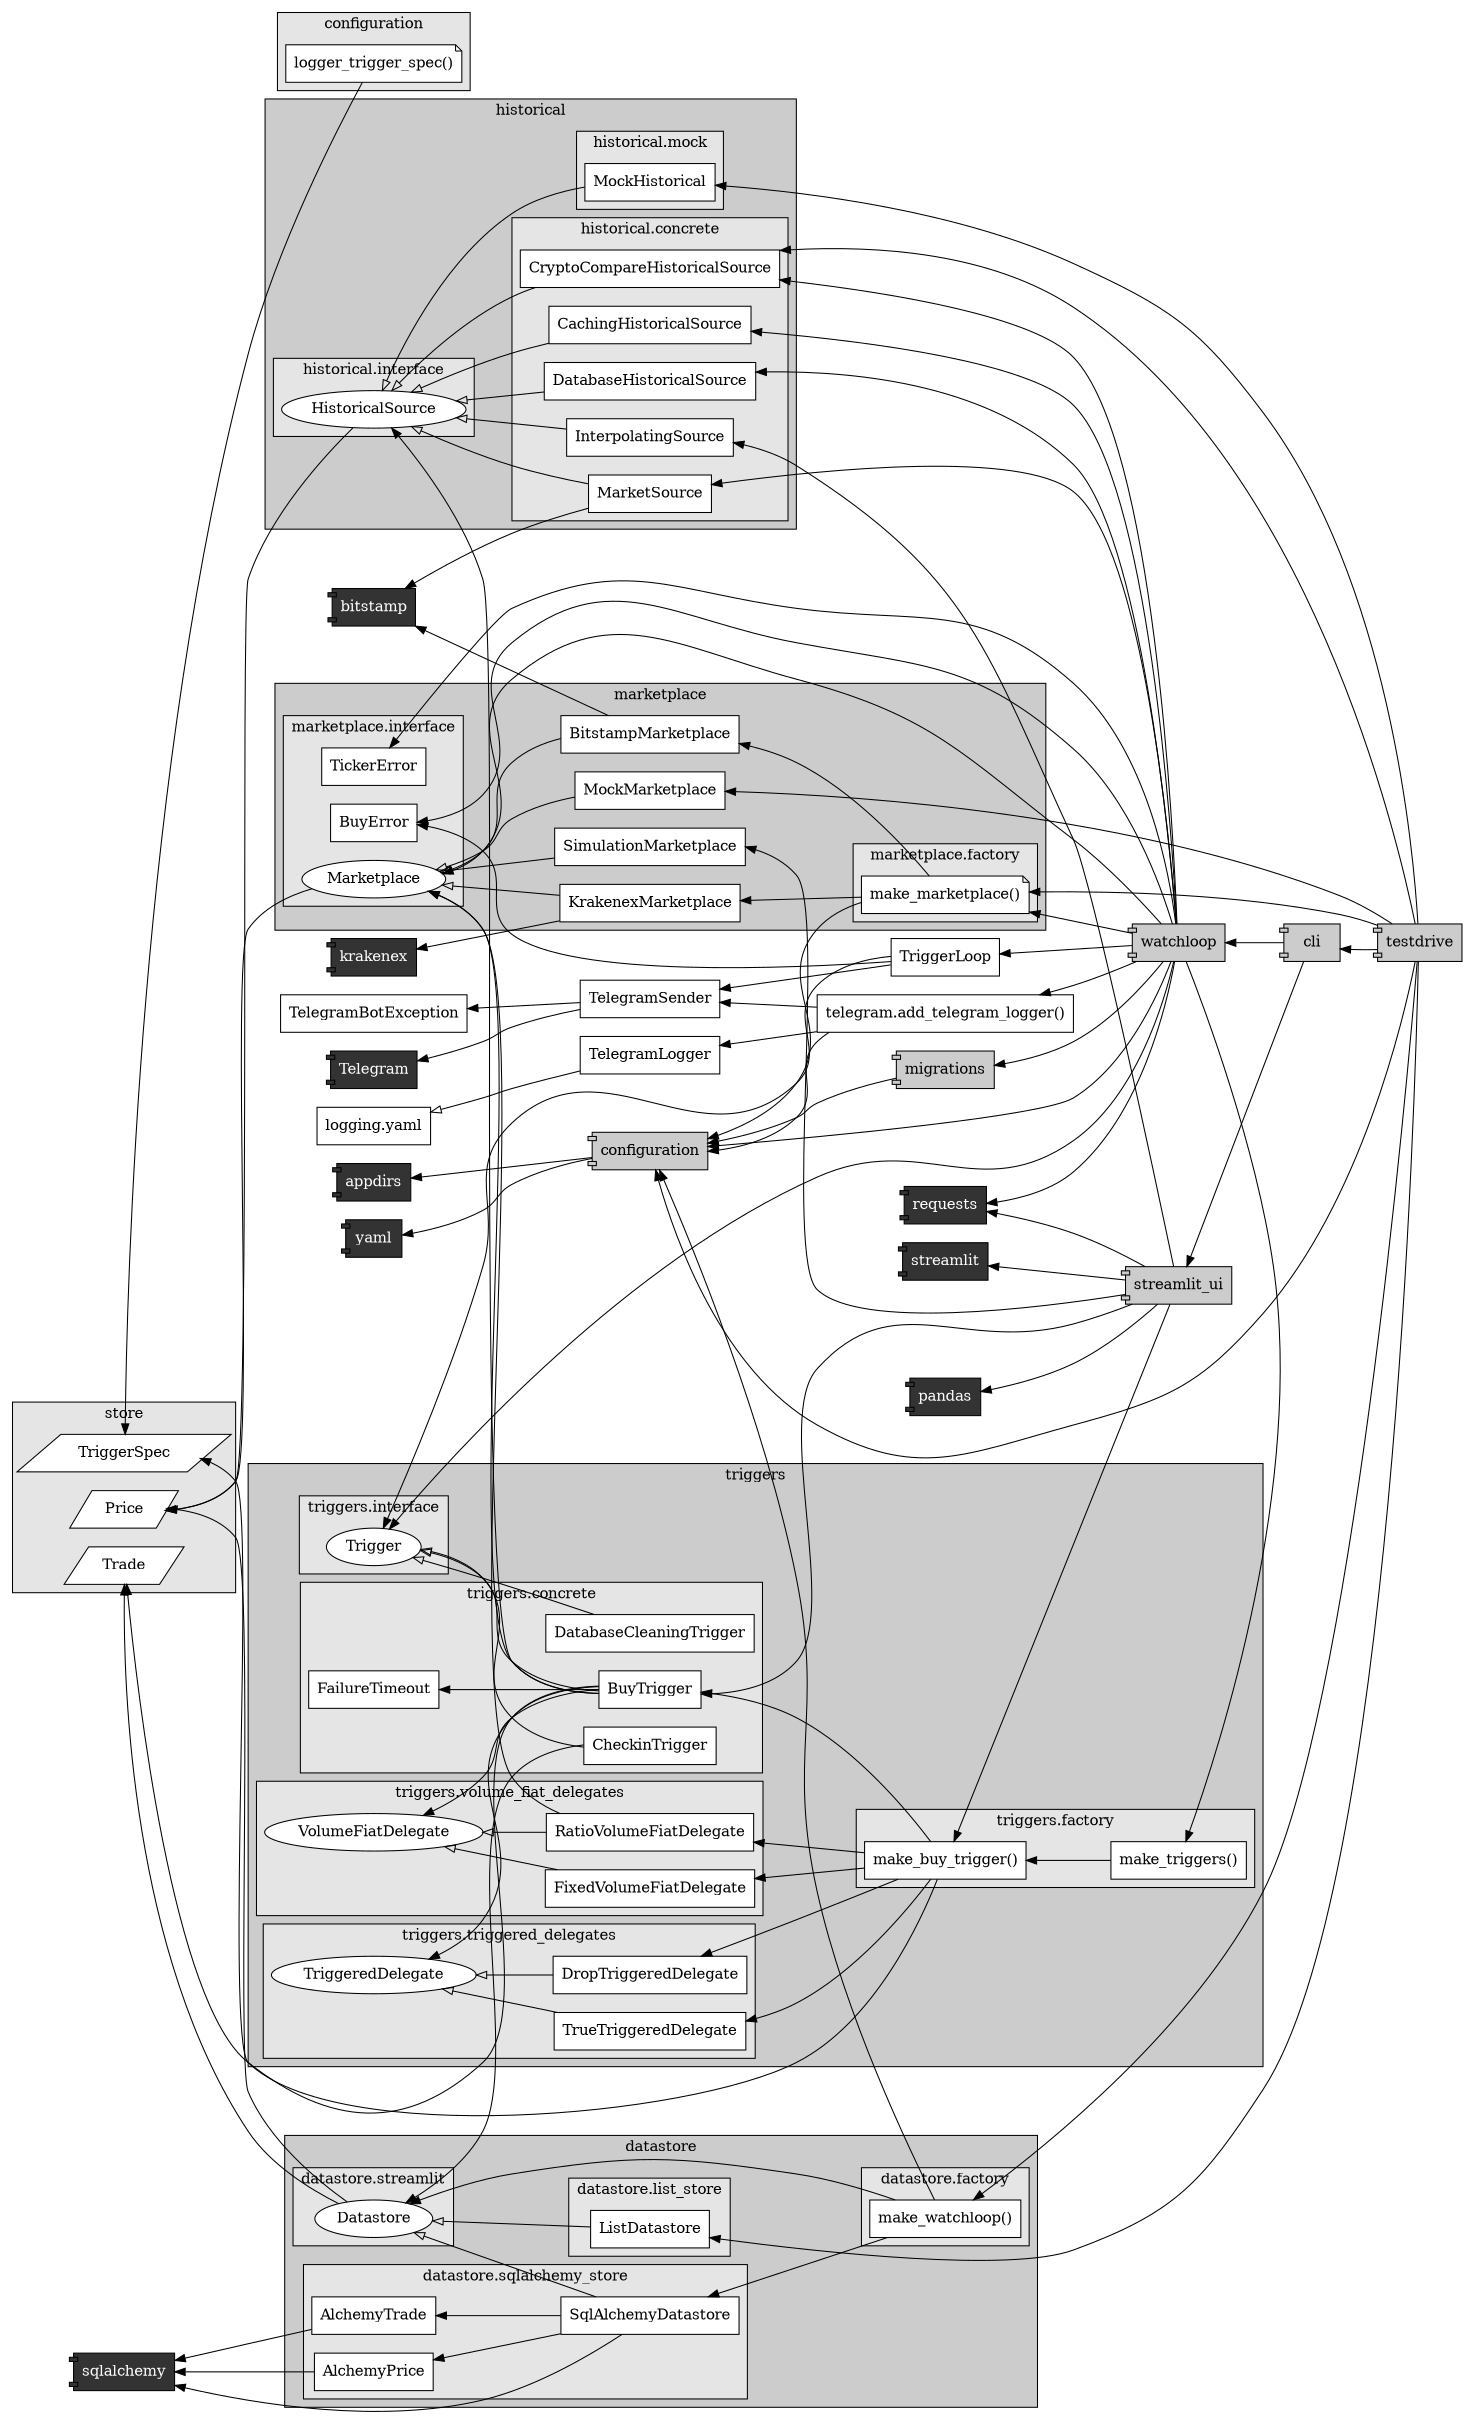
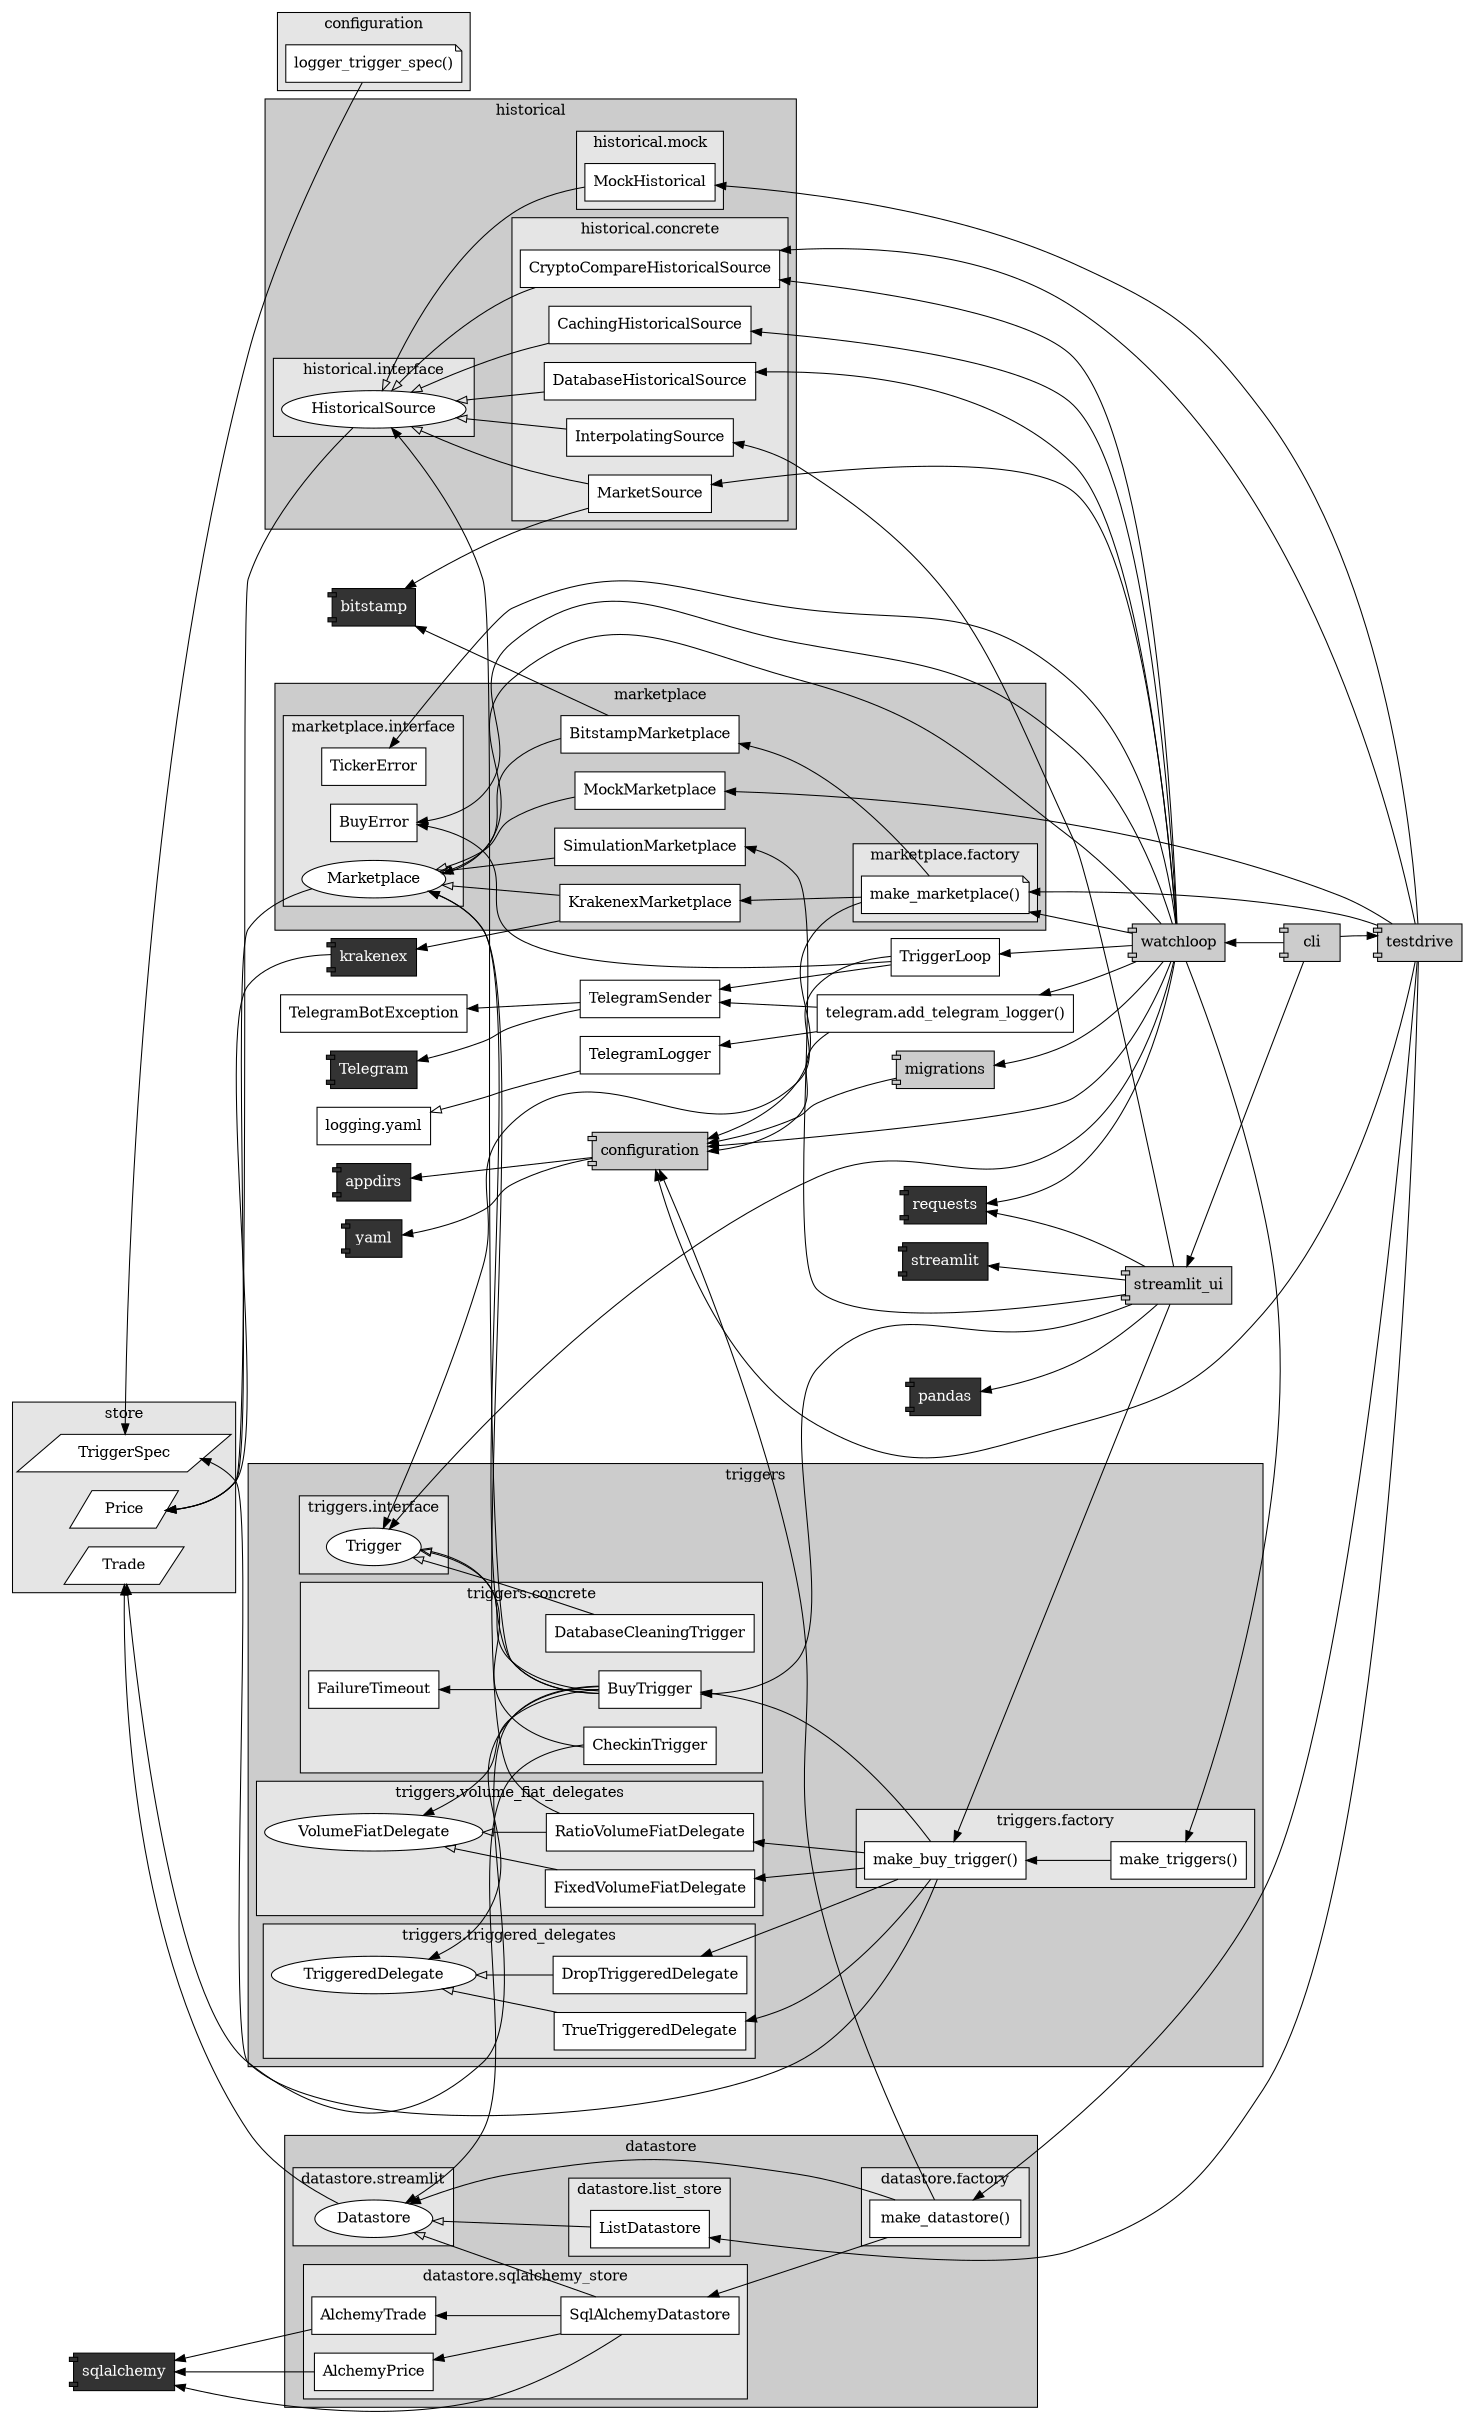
edge "testdrive" -> "cli": reversed
edge "Datastore" -> "Price": now "krakenex" -> "Price"
node "make_watchloop()": label "make_watchloop()" -> "make_datastore()"
